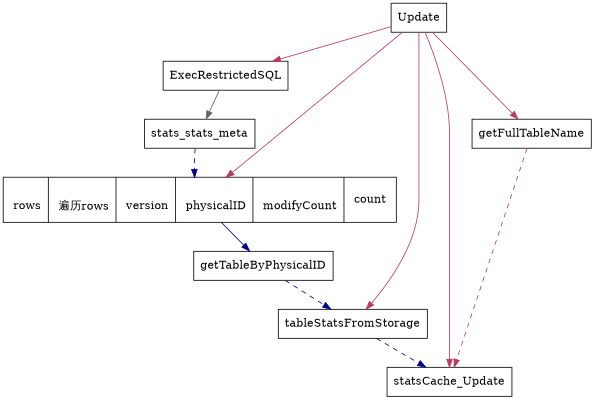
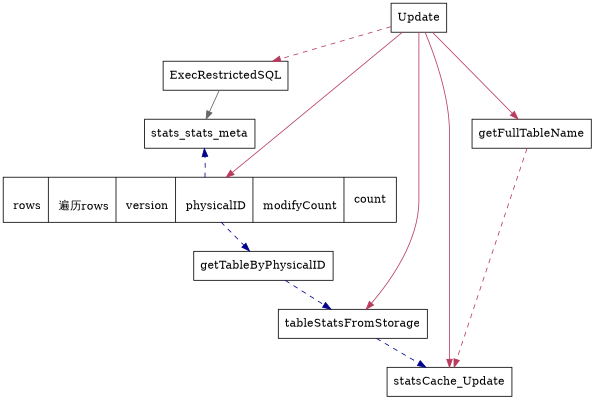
edge "Update" -> "ExecRestrictedSQL": style solid -> dashed
edge "stats_stats_meta" -> "rows": reversed
edge "rows" -> "getTableByPhysicalID": style solid -> dashed
